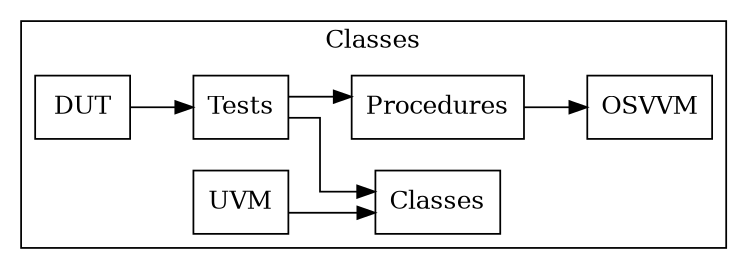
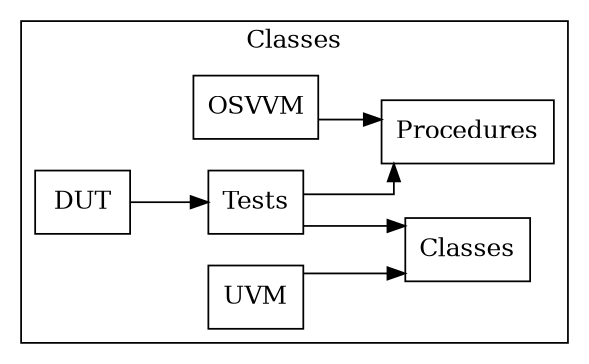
edge "Procedures" -> "OSVVM": reversed
